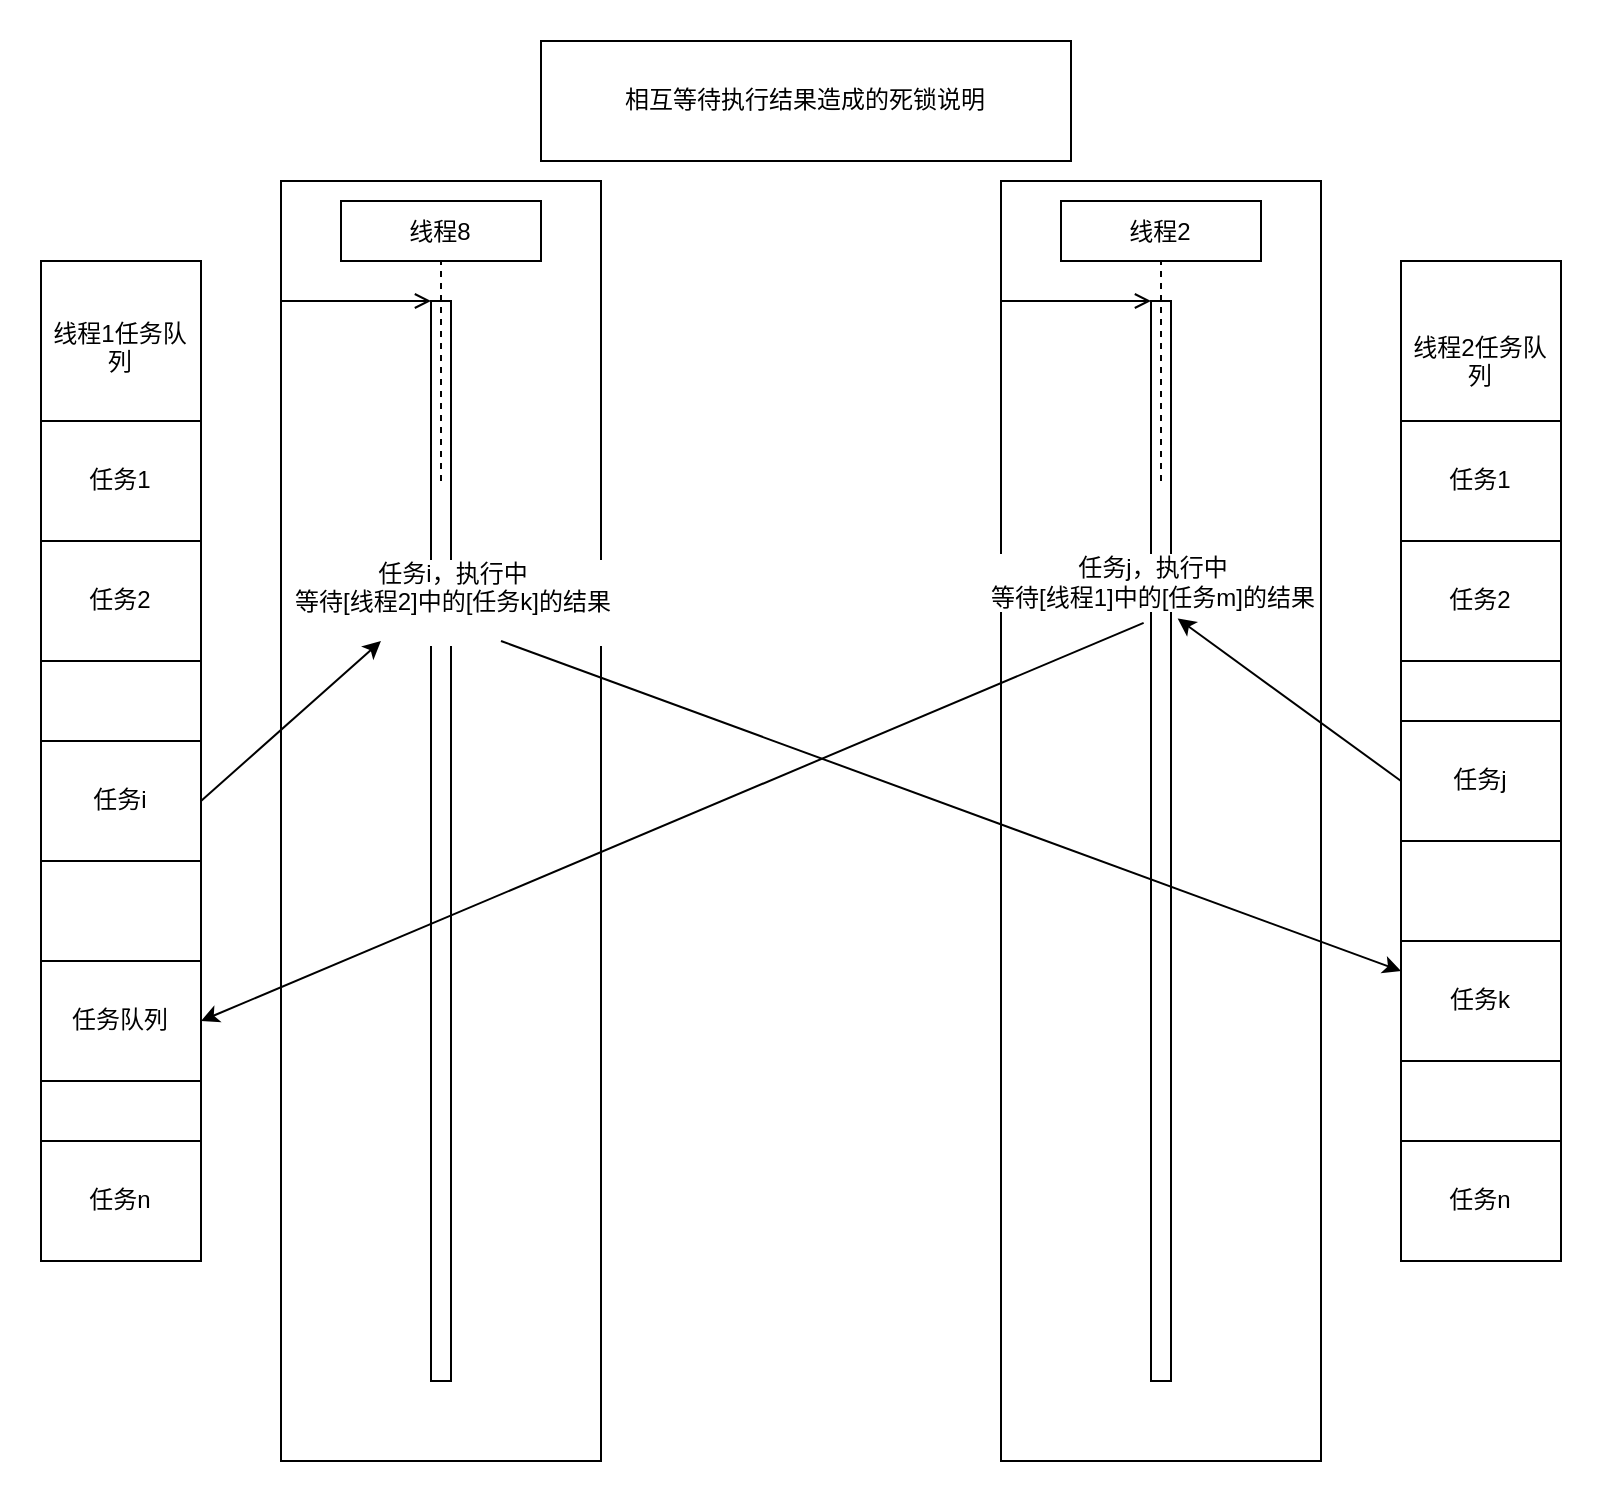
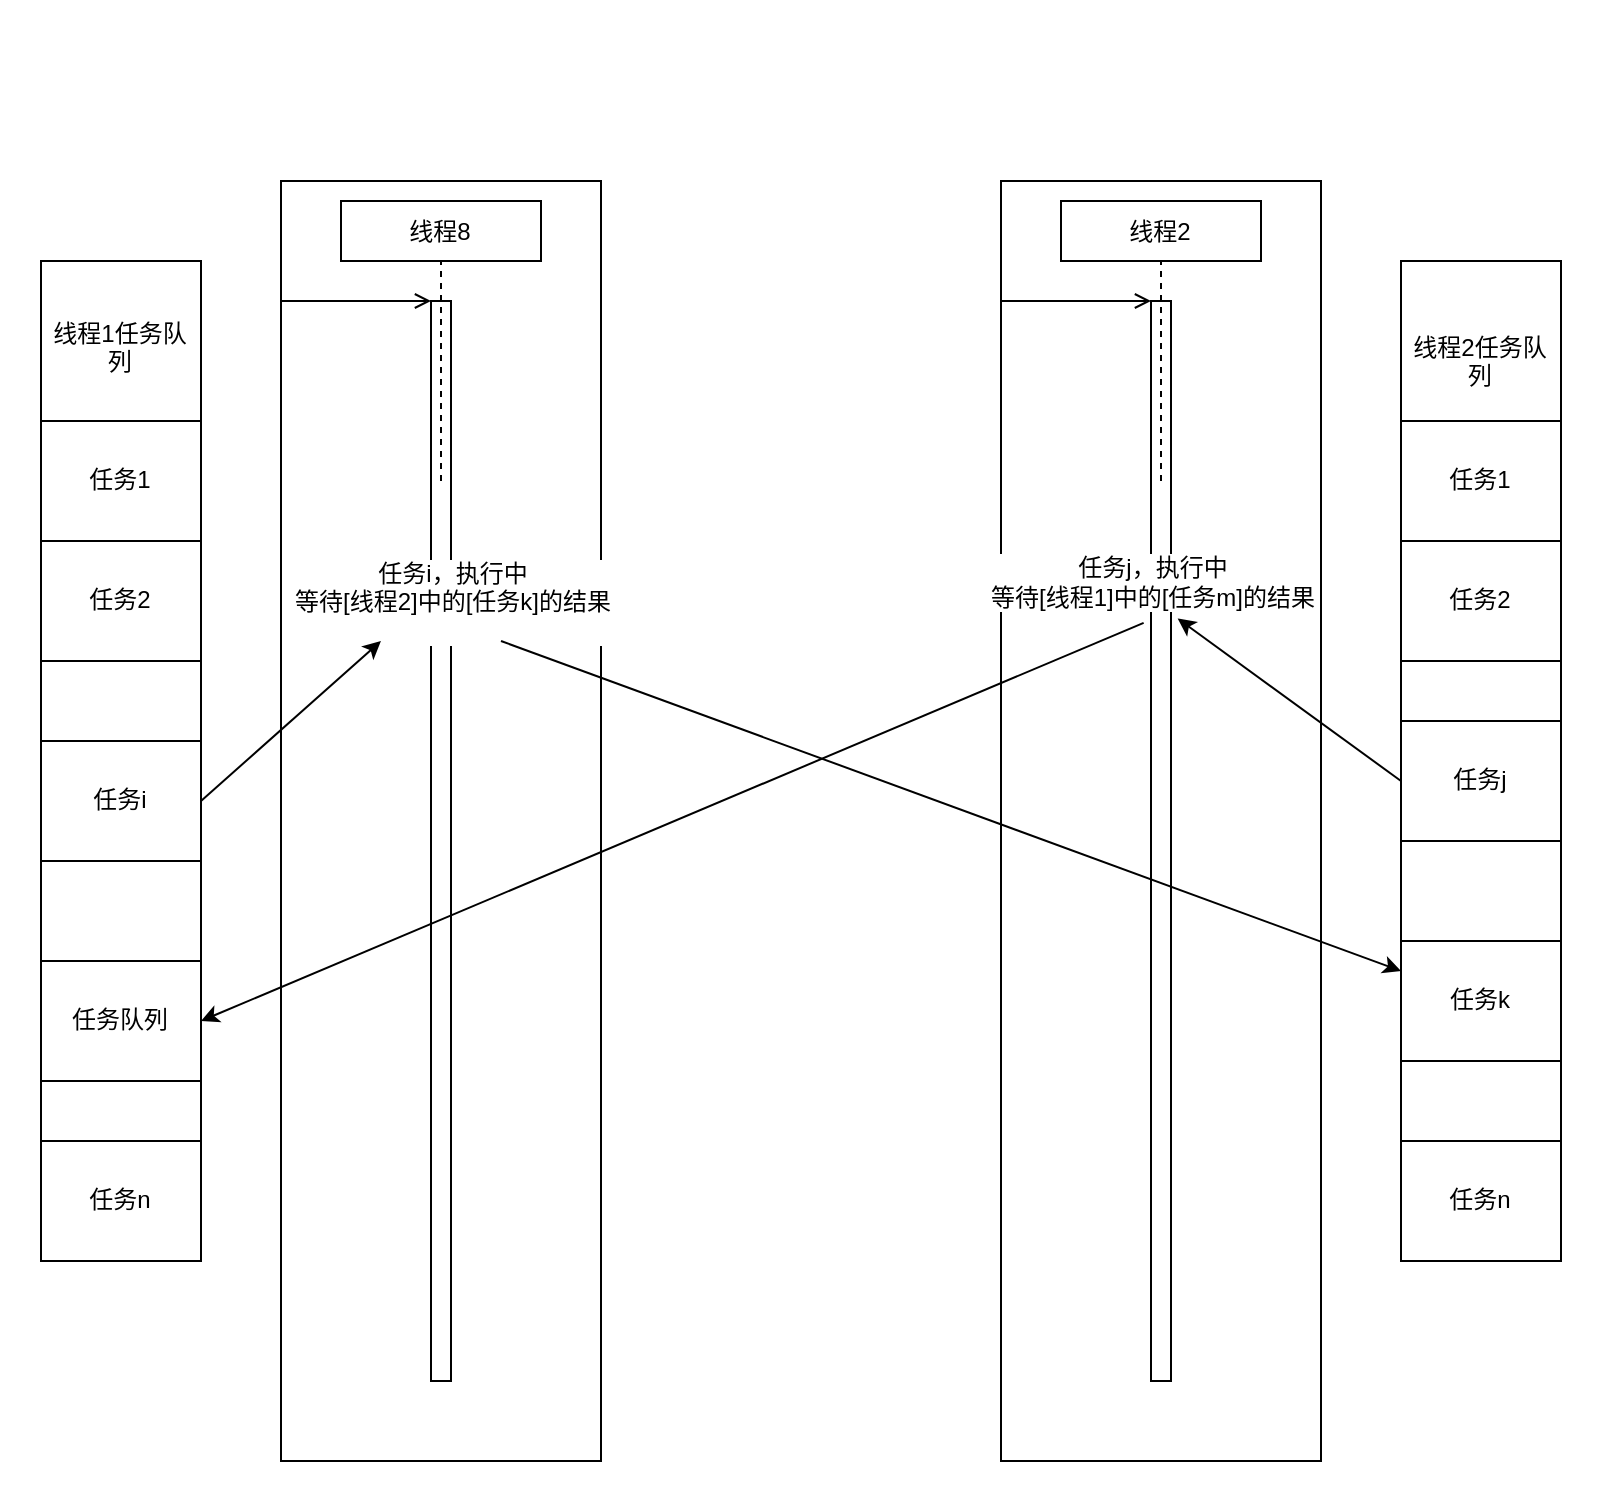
node "相互等待执行结果造成的死锁说明": removed
